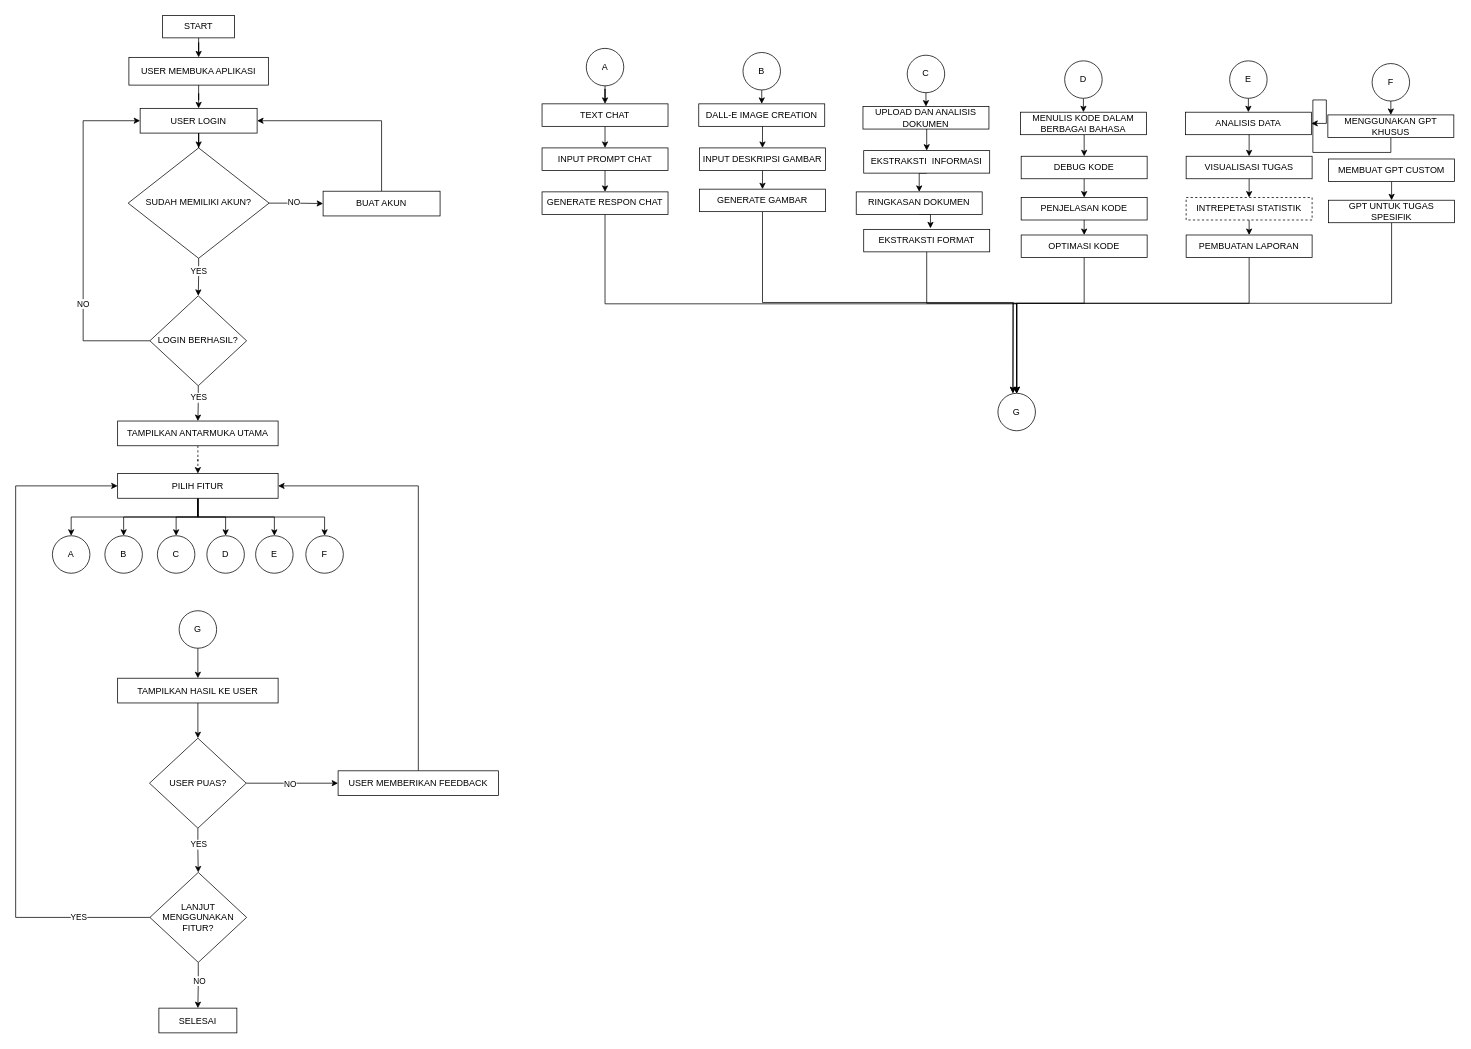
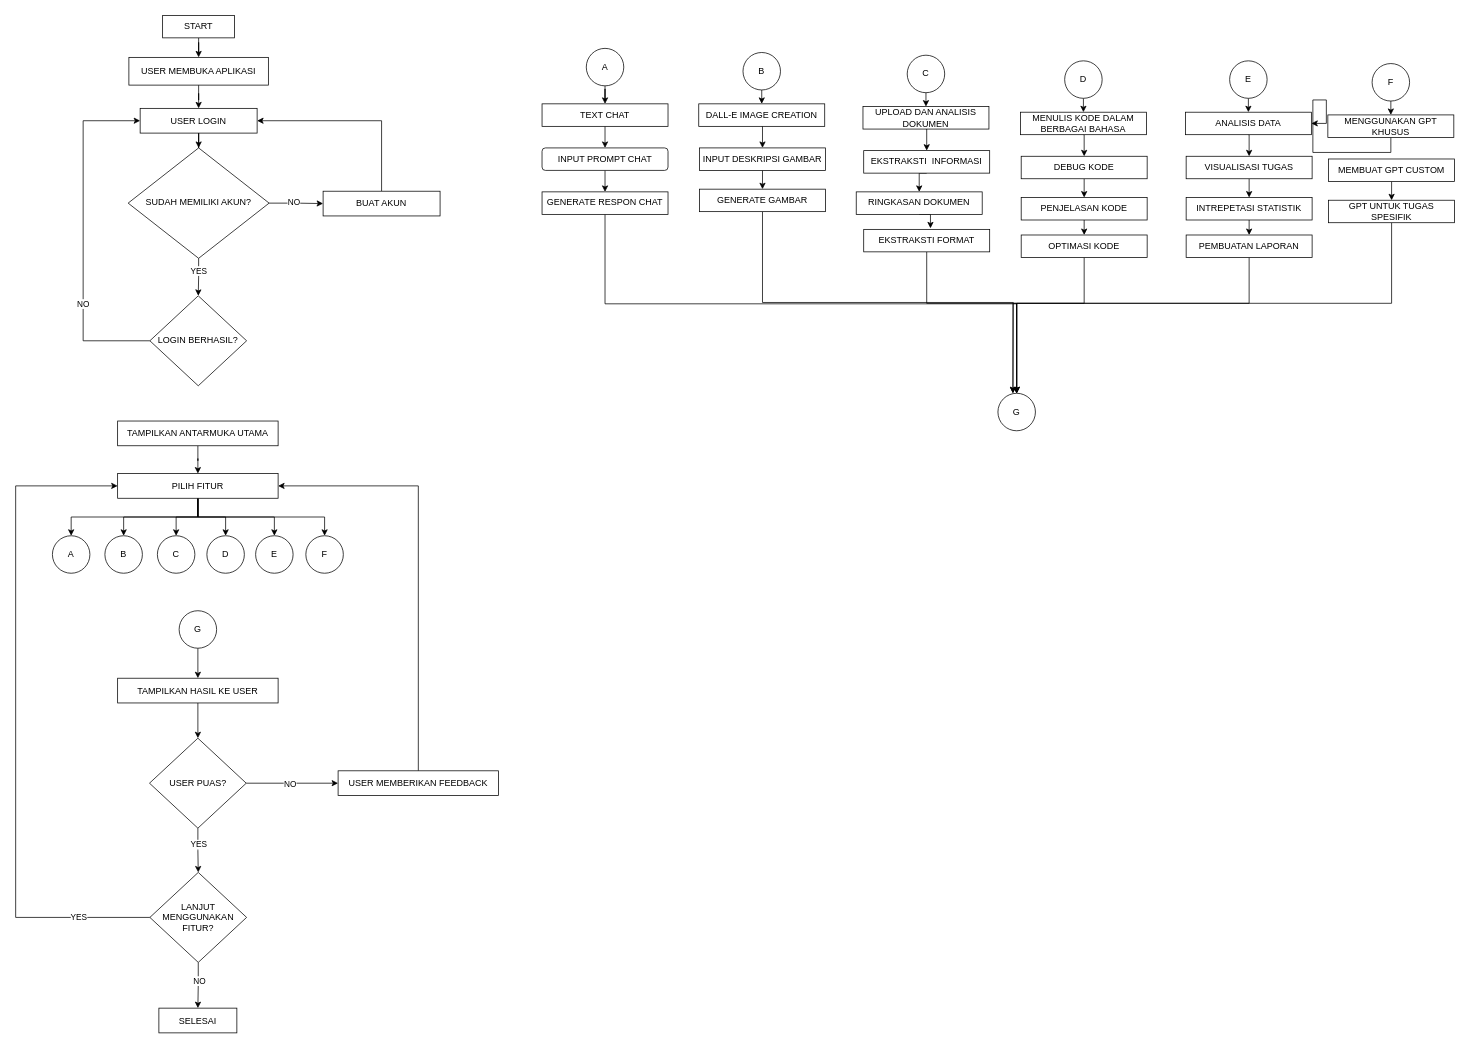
node "INPUT PROMPT CHAT": shape rectangle -> rounded rectangle
node "INTREPETASI STATISTIK": style dashed -> solid
edge "LOGIN BERHASIL?" -> "TAMPILKAN ANTARMUKA UTAMA": removed, label "YES"
edge "TAMPILKAN ANTARMUKA UTAMA" -> "PILIH FITUR": style dashed -> solid
